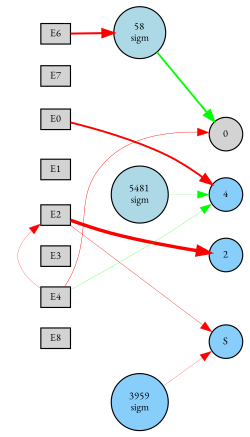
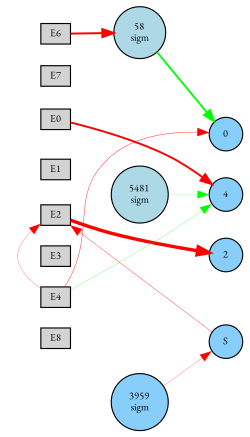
node "0": fillcolor lightgray -> lightskyblue
edge "E2" -> "S": reversed
